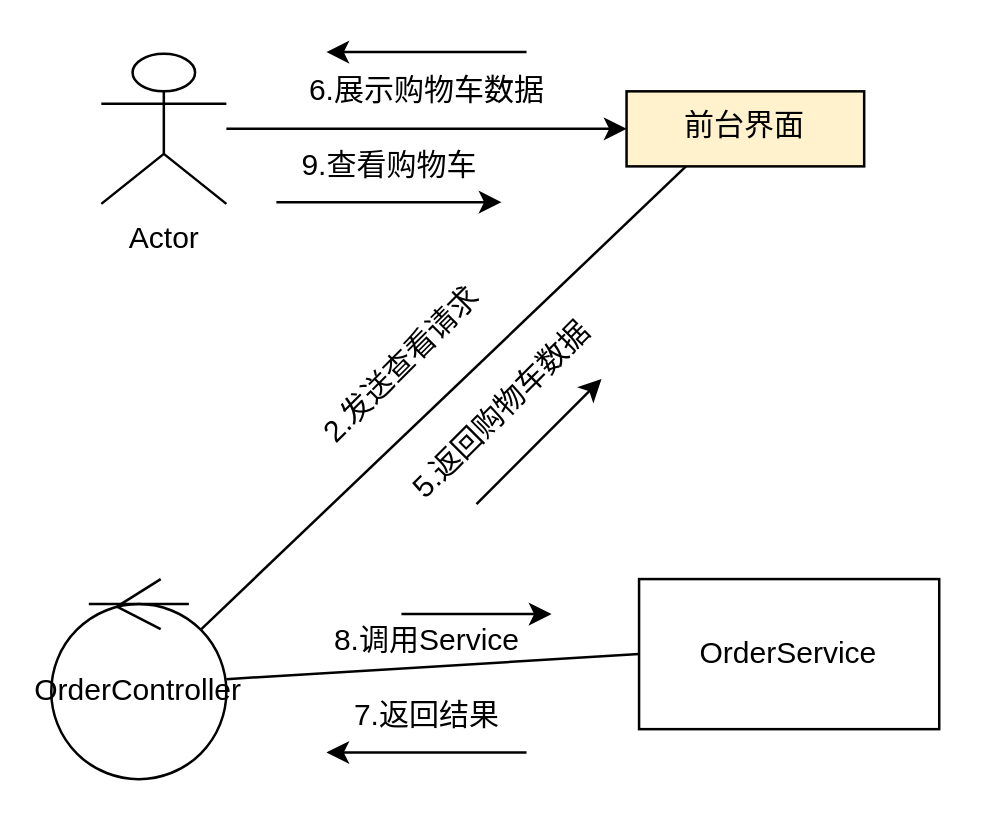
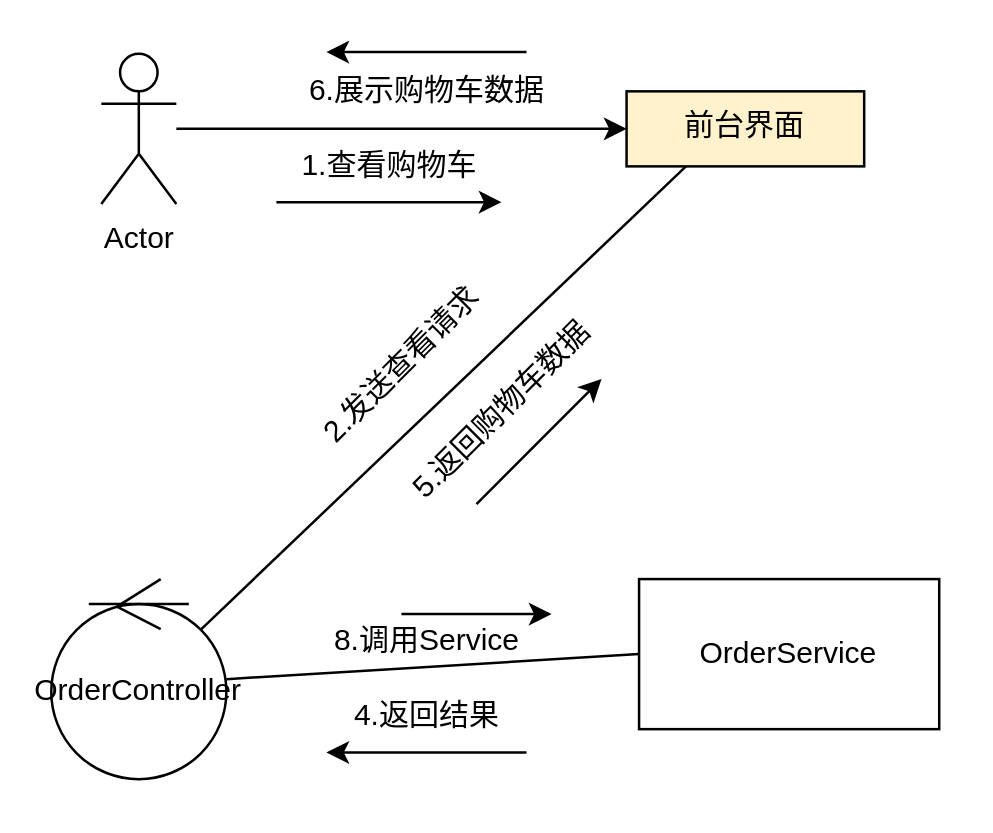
node "Actor": size 125x150 -> 75x150
node "9.查看购物车": label "9.查看购物车" -> "1.查看购物车"
node "7.返回结果": label "7.返回结果" -> "4.返回结果"
